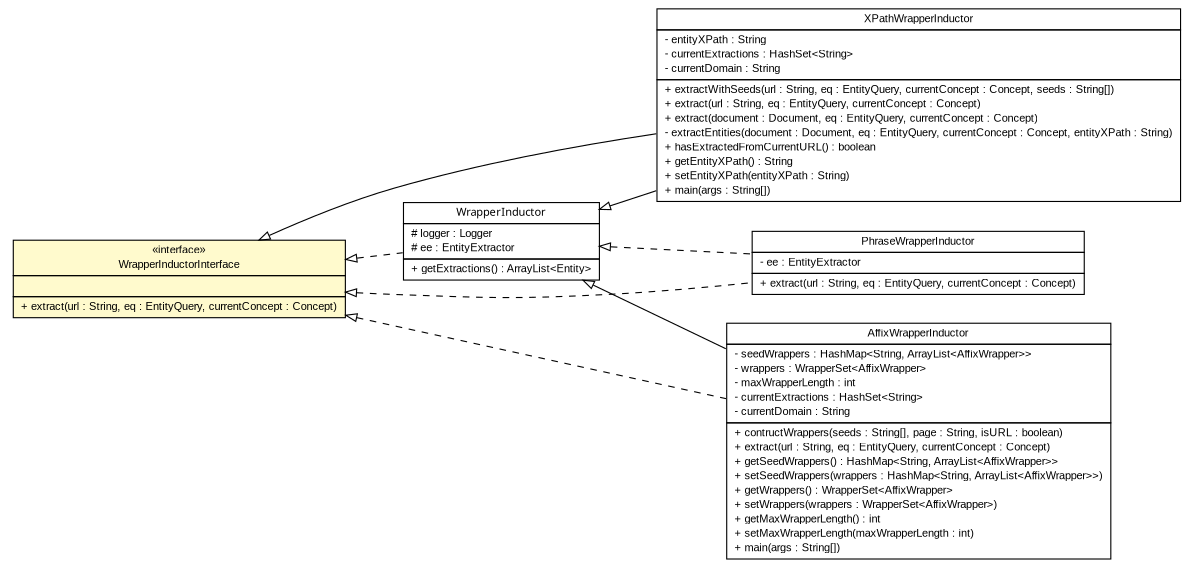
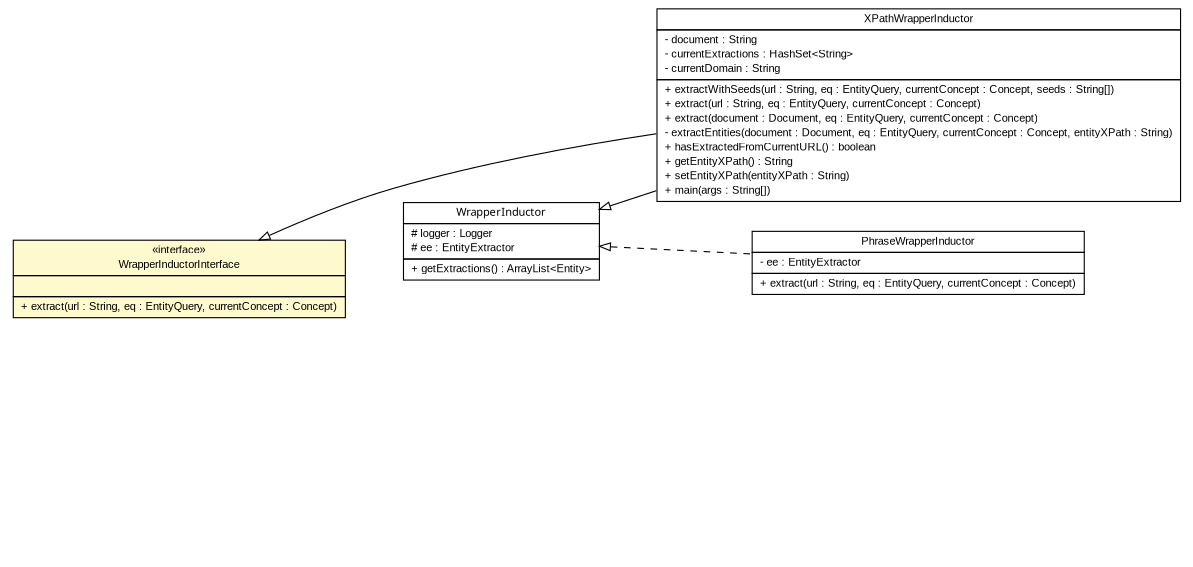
node "XPathWrapperInductor": text "- entityXPath : String" -> "- document : String"
edge "WrapperInductor" -> "WrapperInductorInterface": removed
edge "PhraseWrapperInductor" -> "WrapperInductorInterface": removed
node "AffixWrapperInductor": removed
